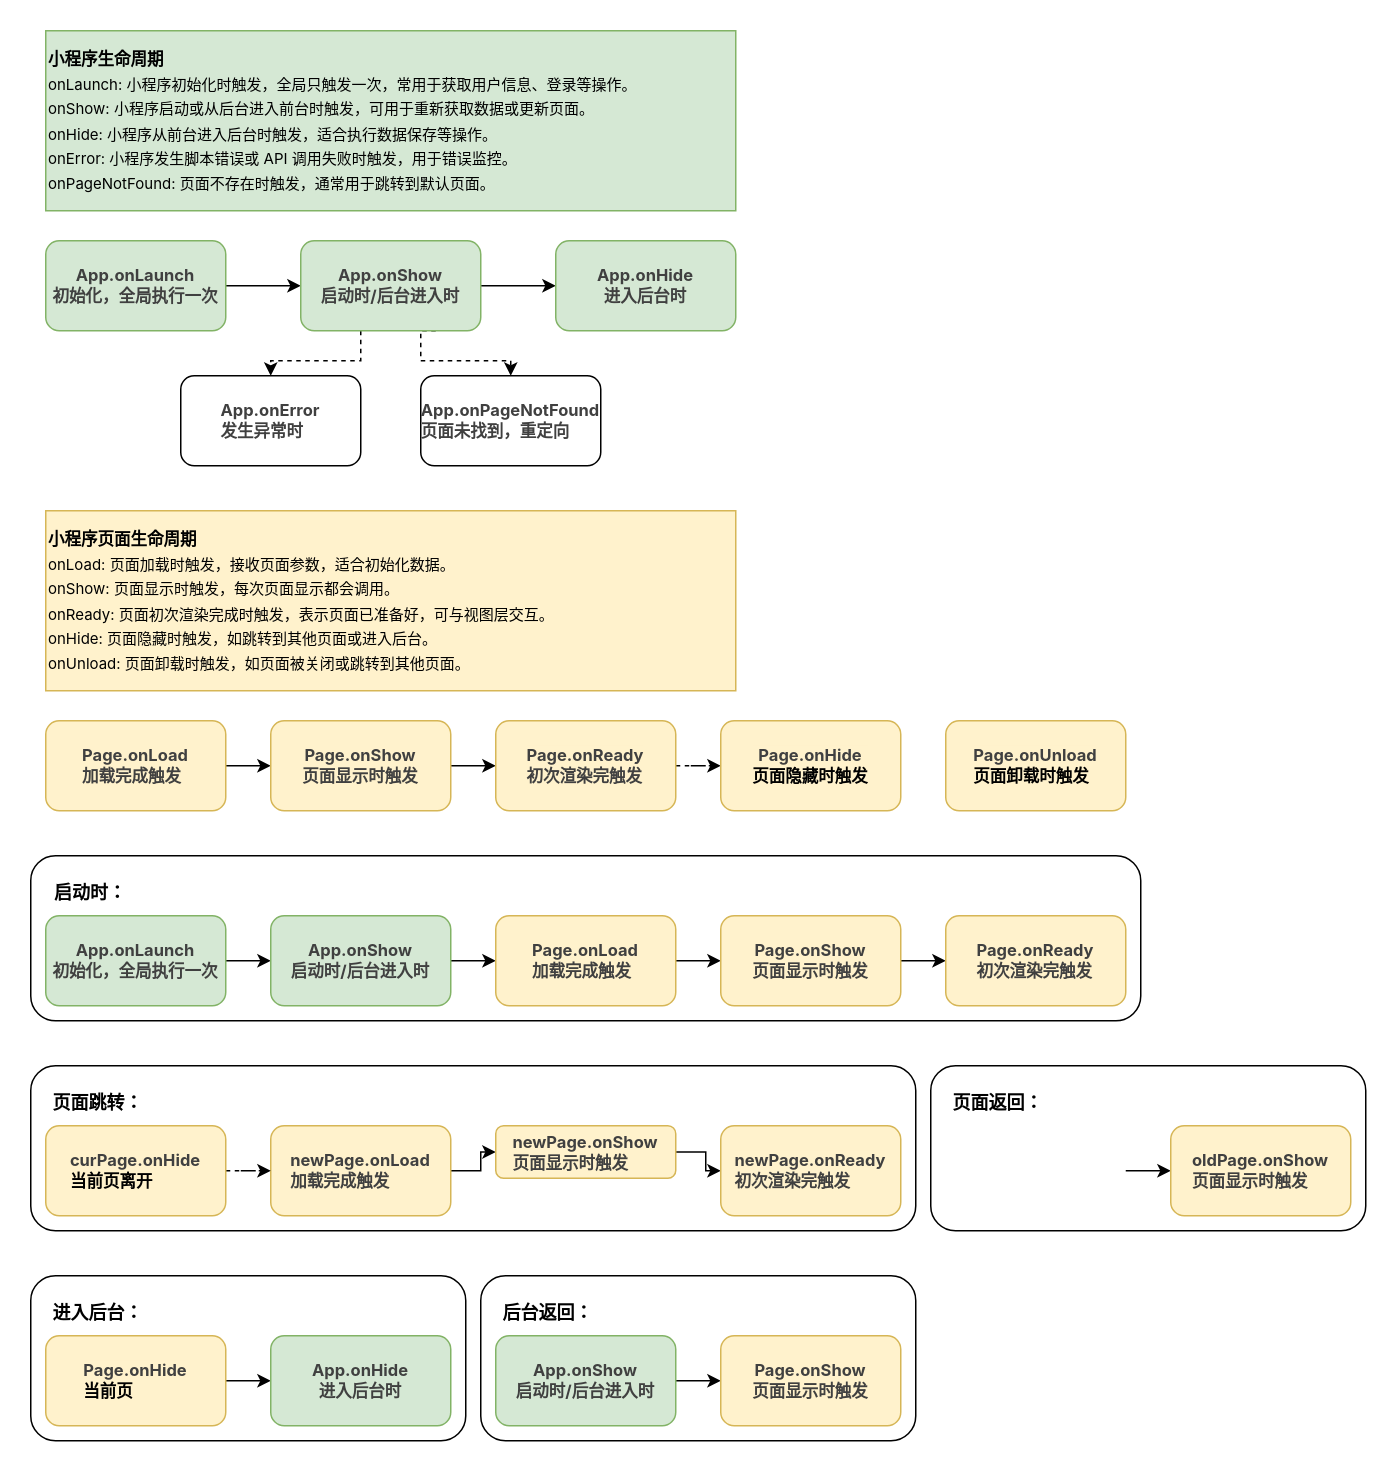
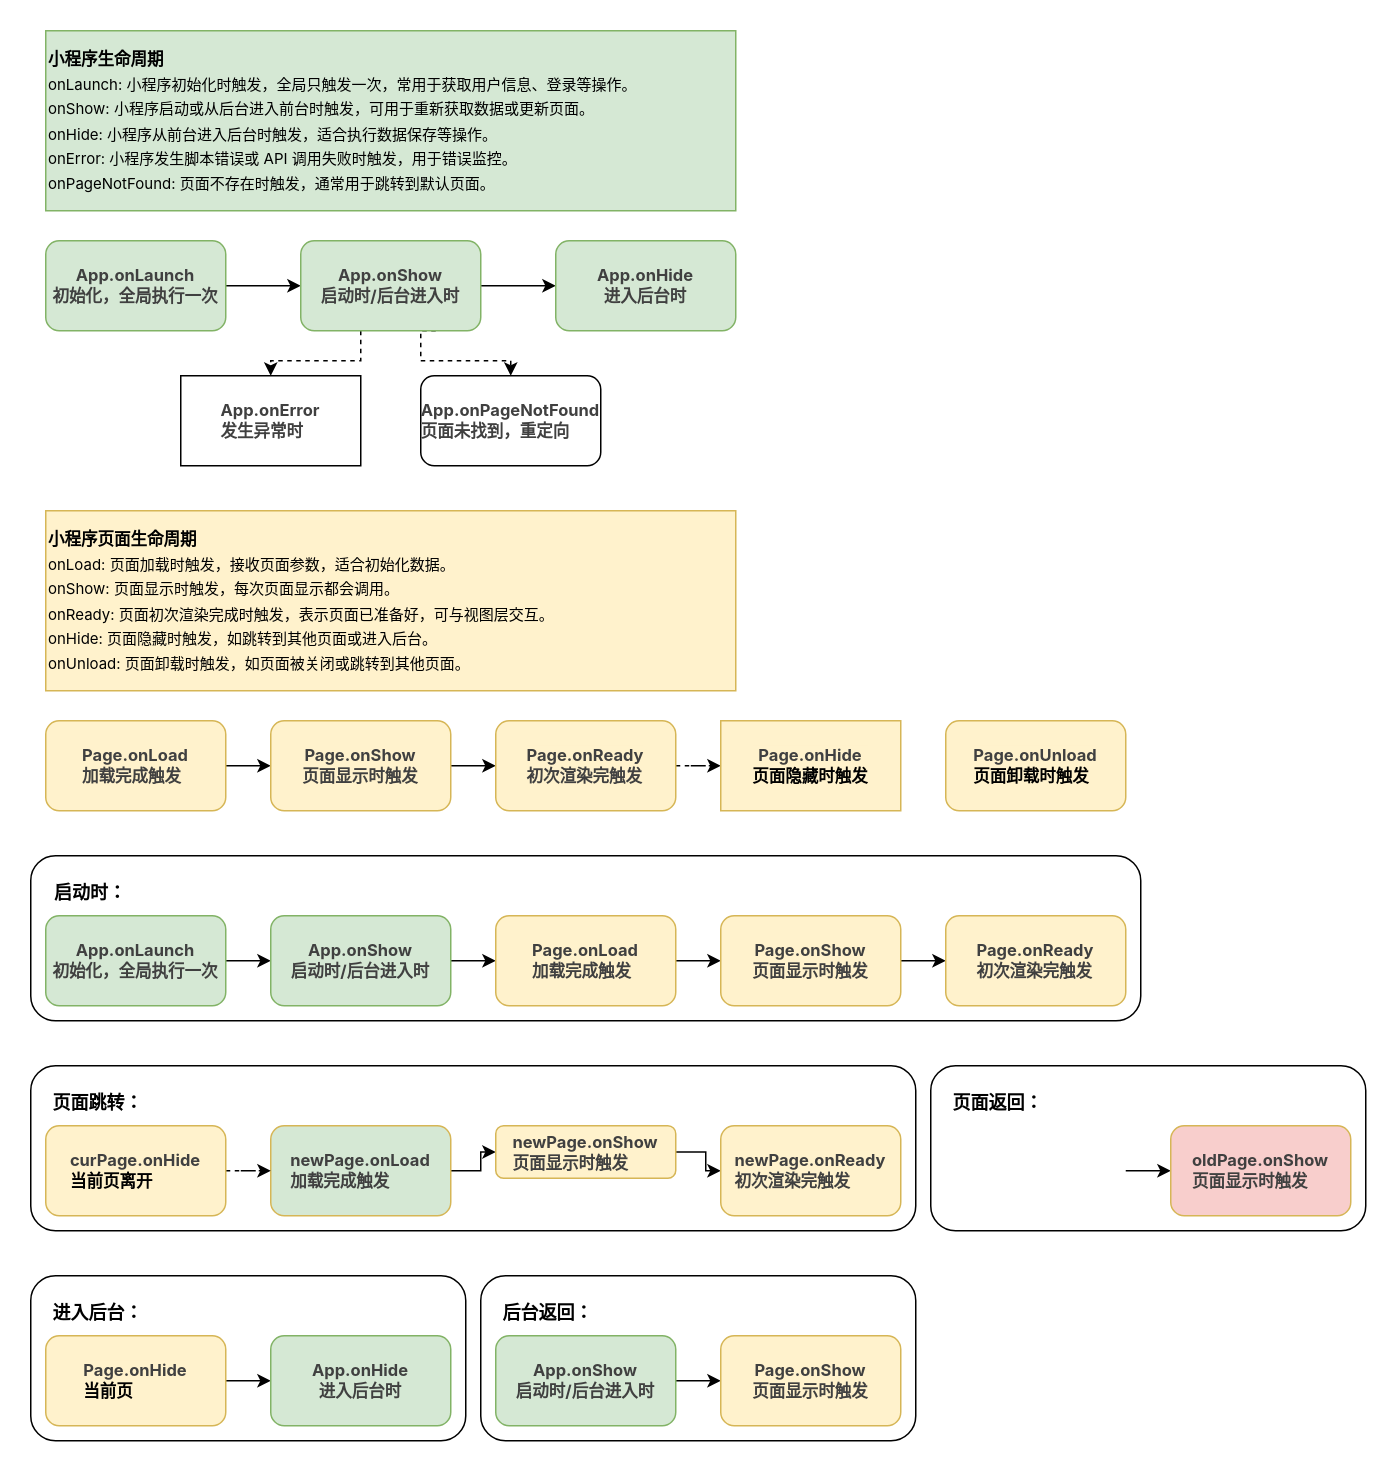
node "App.onError 发生异常时": shape rounded rectangle -> rectangle
node "Page.onHide 页面隐藏时触发": shape rounded rectangle -> rectangle
node "newPage.onLoad 加载完成触发": fillcolor #fff2cc -> #d5e8d4
node "oldPage.onShow 页面显示时触发": fillcolor #fff2cc -> #f8cecc
